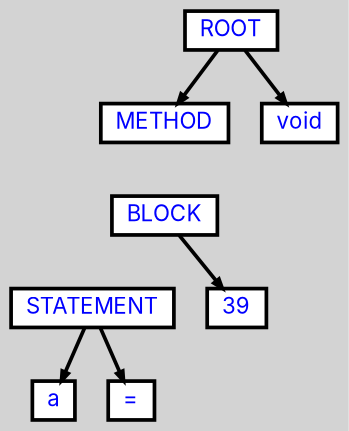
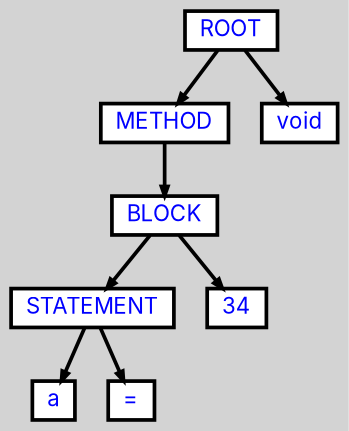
edge "METHOD" -> "BLOCK": added
edge "BLOCK" -> "STATEMENT": added
node "39": label "39" -> "34"
